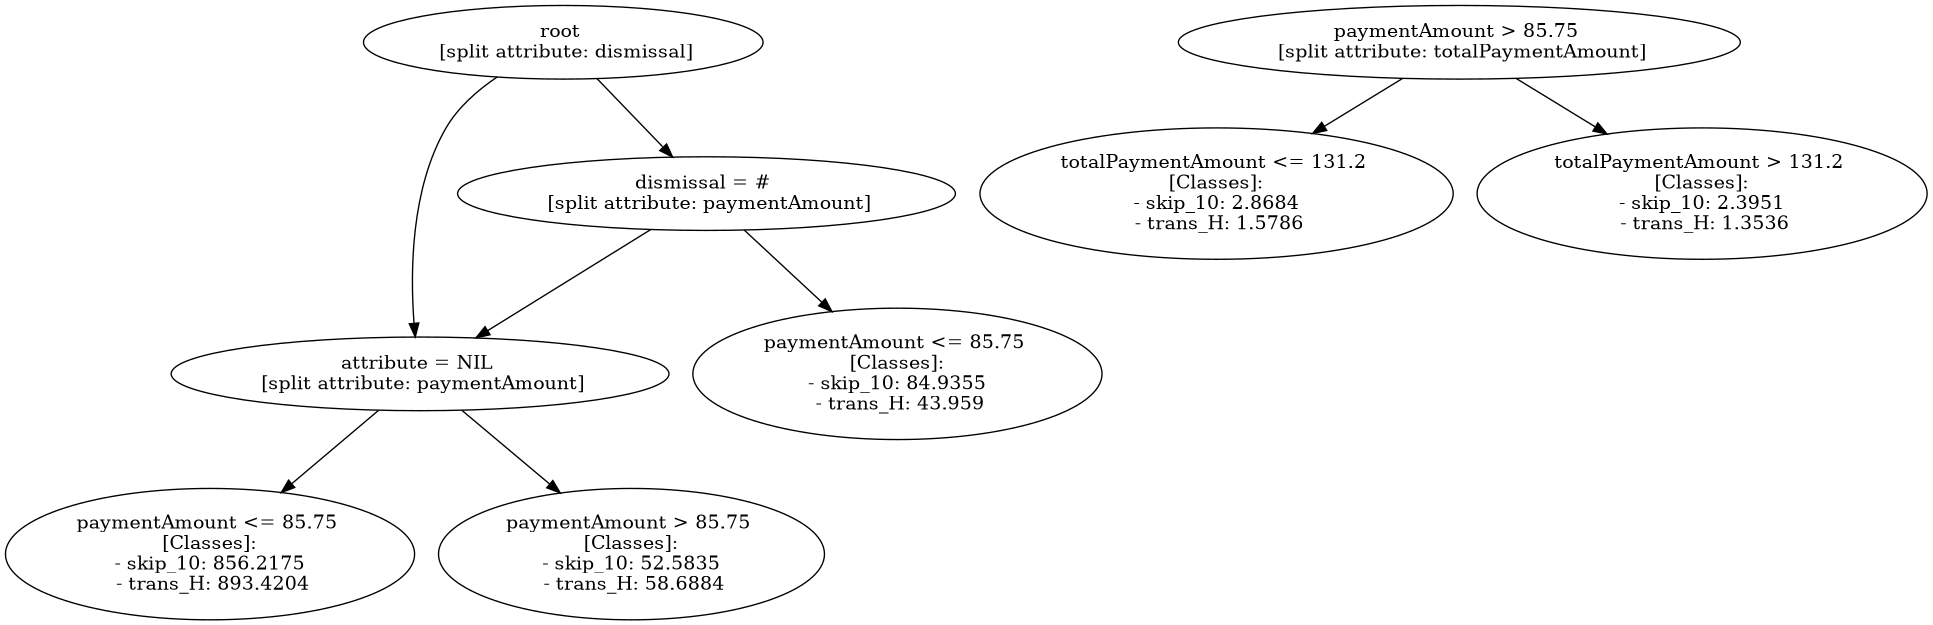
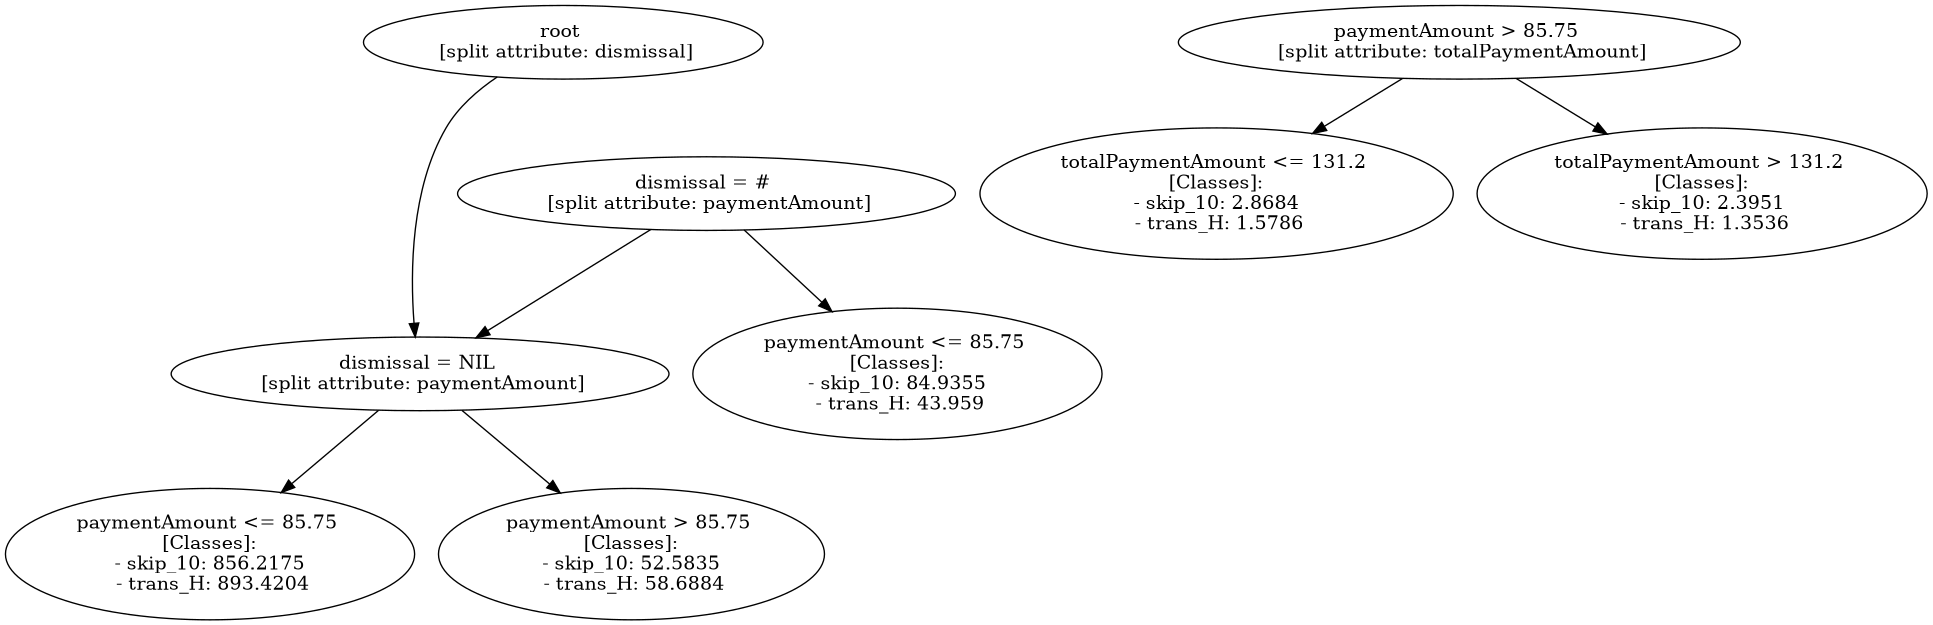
edge "root [split attribute: dismissal]" -> "dismissal = # [split attribute: paymentAmount]": removed
node "attribute = NIL [split attribute: paymentAmount]": label "attribute = NIL [split attribute: paymentAmount]" -> "dismissal = NIL [split attribute: paymentAmount]"
